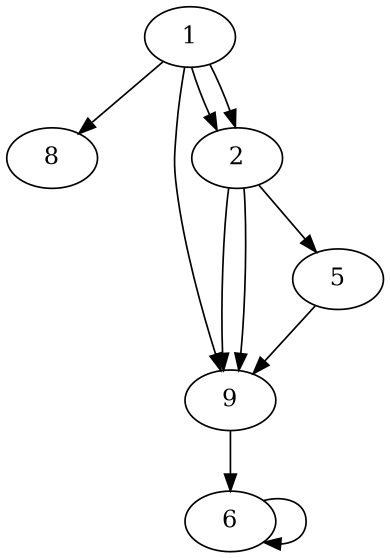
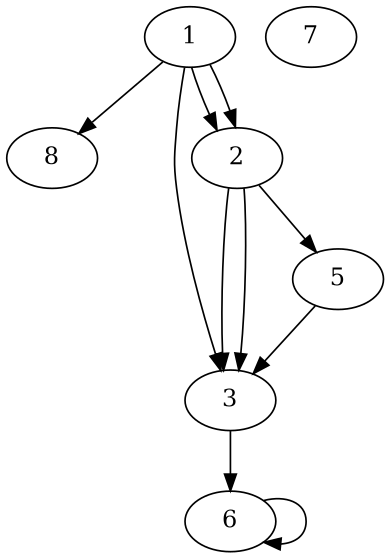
node "7": added
node "9": label "9" -> "3"
